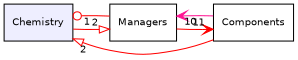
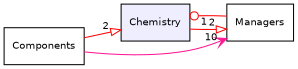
edge "Managers" -> "Components": removed
